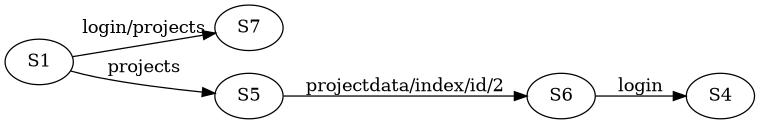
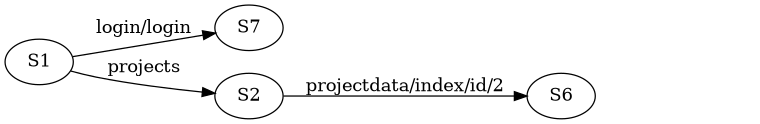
edge "S1" -> "S7": label "login/projects" -> "login/login"
node "S5": label "S5" -> "S2"
node "S4": removed
